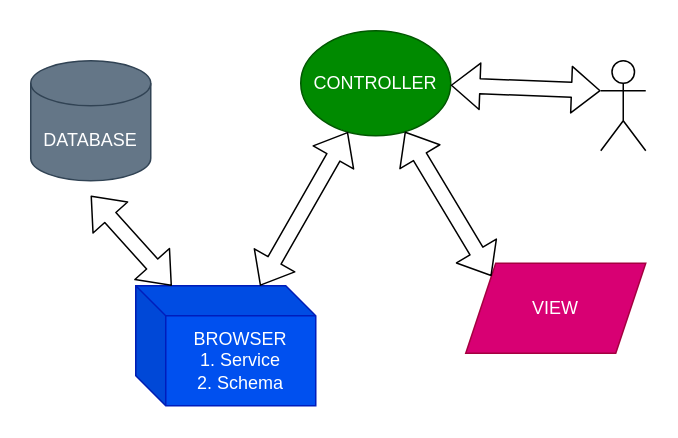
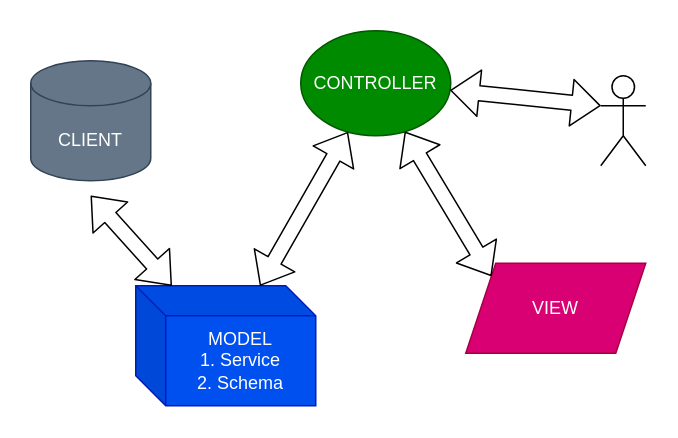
node "CLIENT(BROWSER)": moved (623, 106) -> (623, 121)
node "DATABASE": label "DATABASE" -> "CLIENT"
node "BROWSER 1. Service 2. Schema": label "BROWSER 1. Service 2. Schema" -> "MODEL 1. Service 2. Schema"
